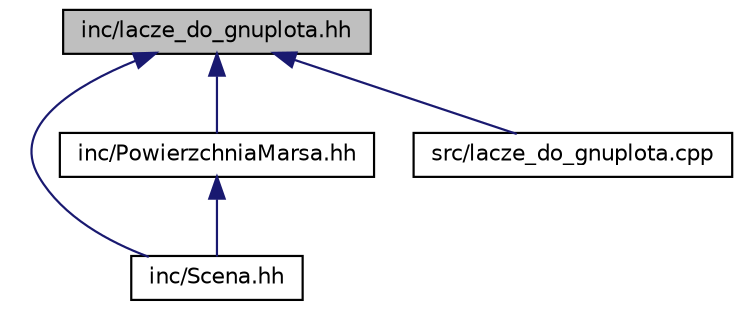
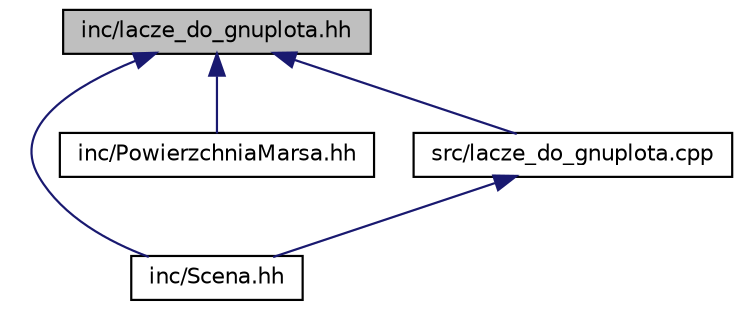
edge "inc/Scena.hh" -> "inc/PowierzchniaMarsa.hh": now "inc/Scena.hh" -> "src/lacze_do_gnuplota.cpp"
